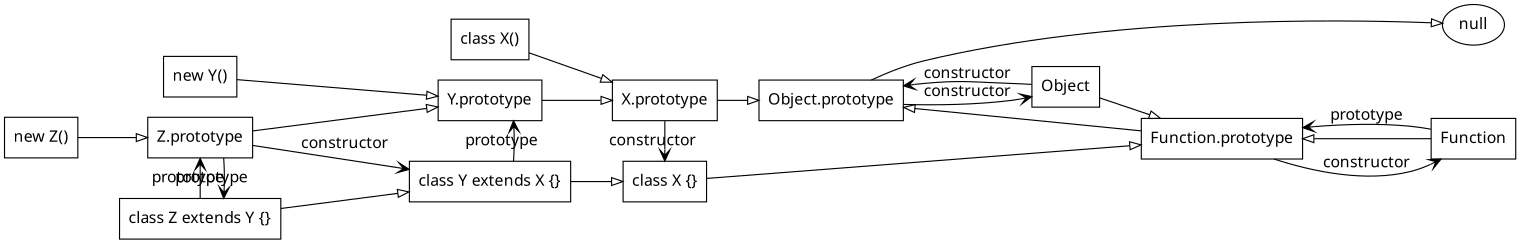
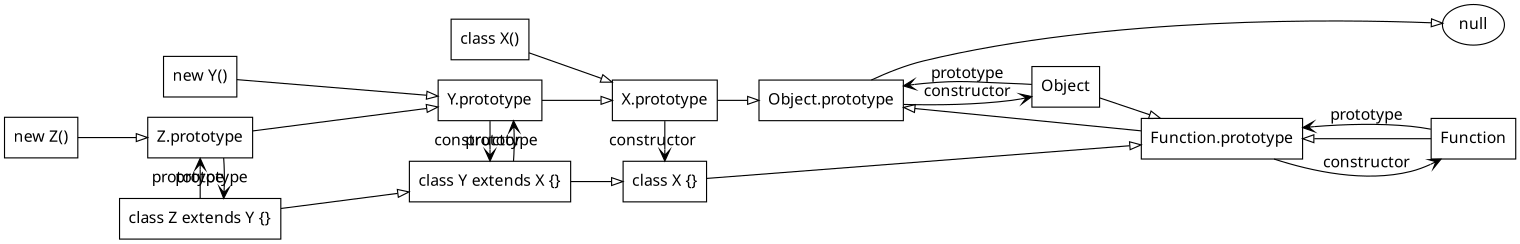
edge "Object" -> "Object.prototype": label "constructor" -> "prototype"
edge "Z.prototype" -> "class Y extends X {}": now "Y.prototype" -> "class Y extends X {}"
